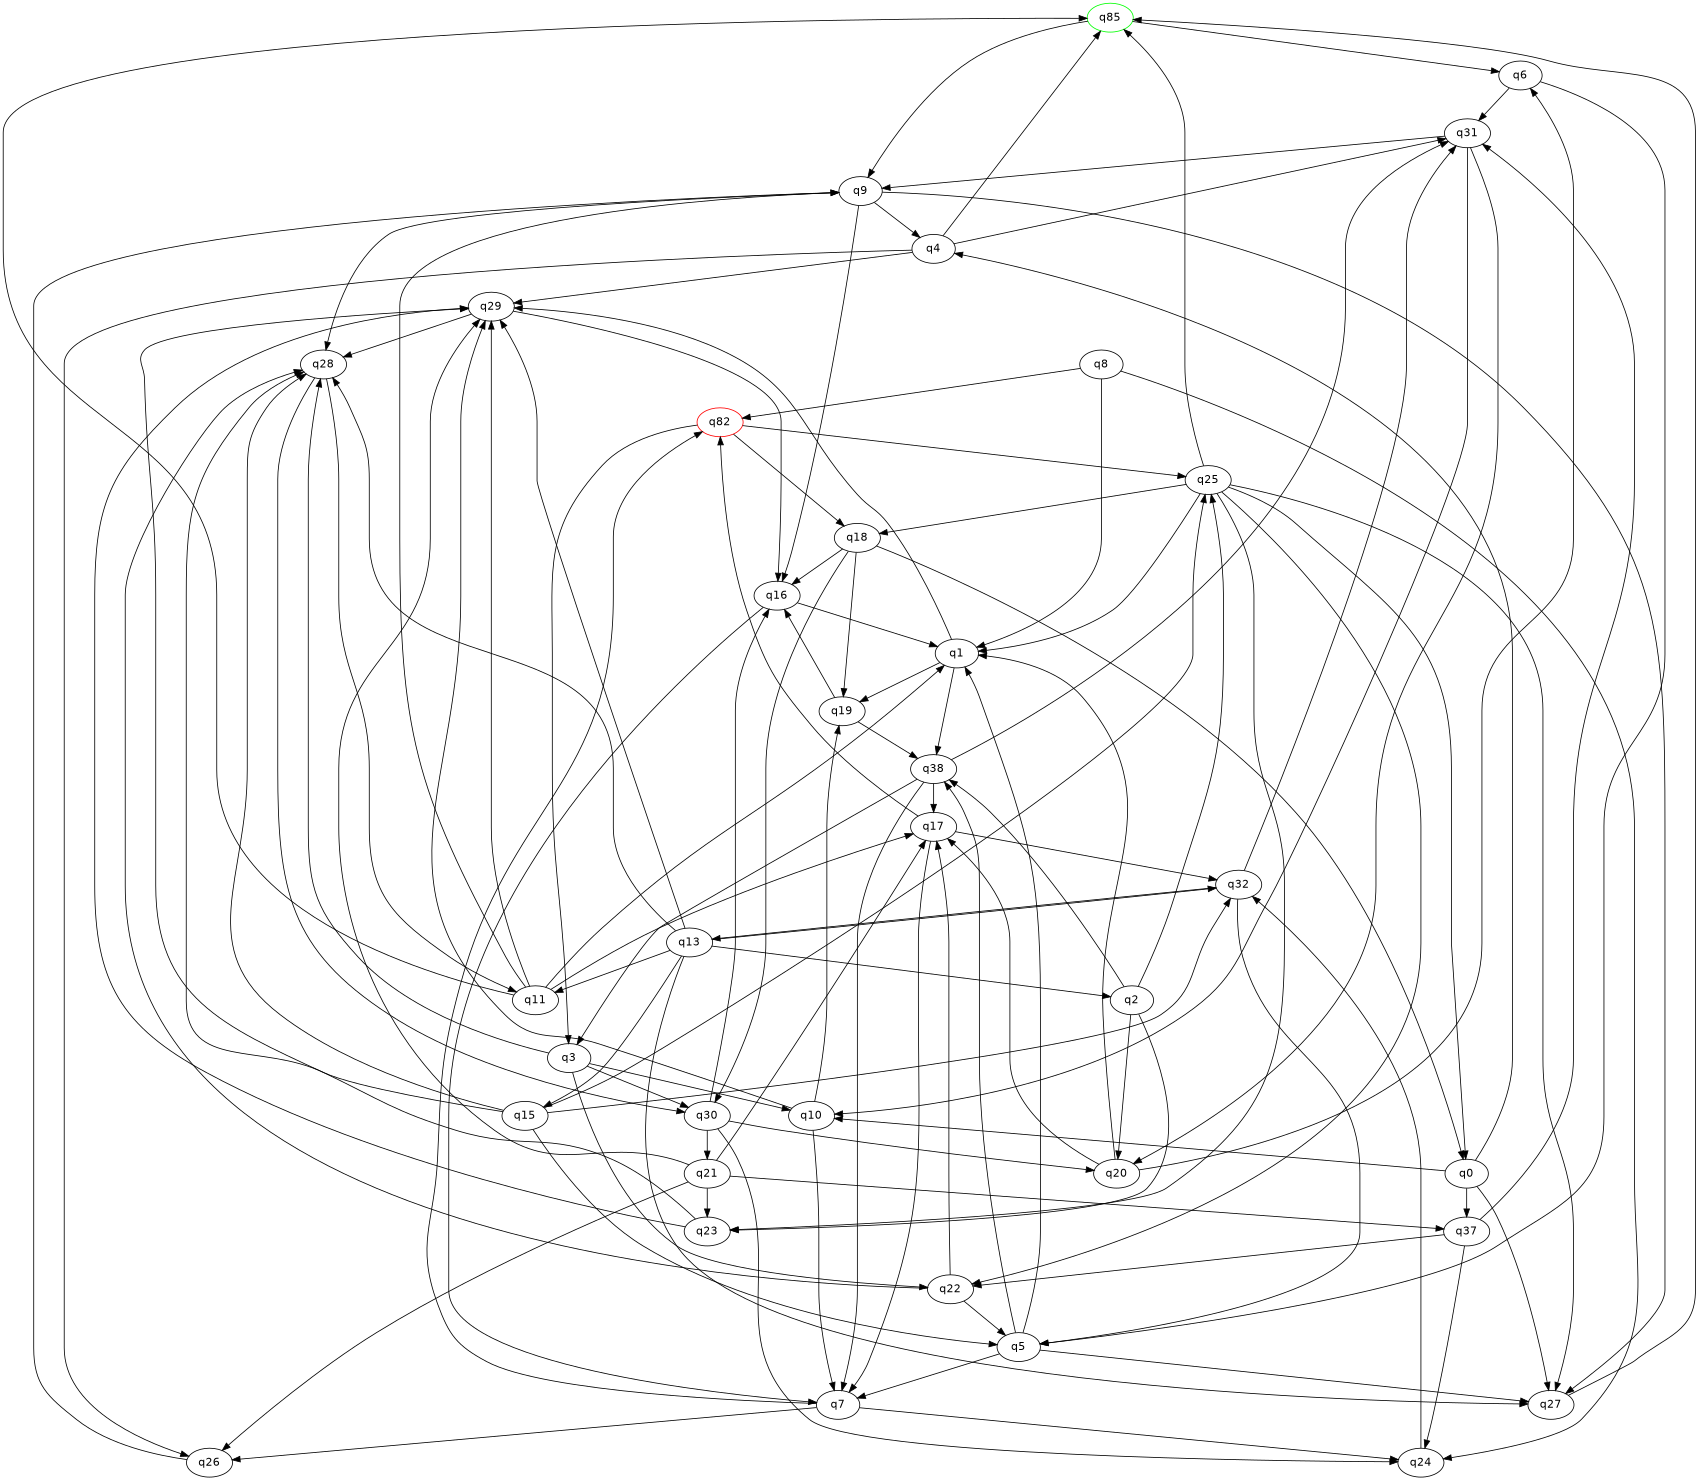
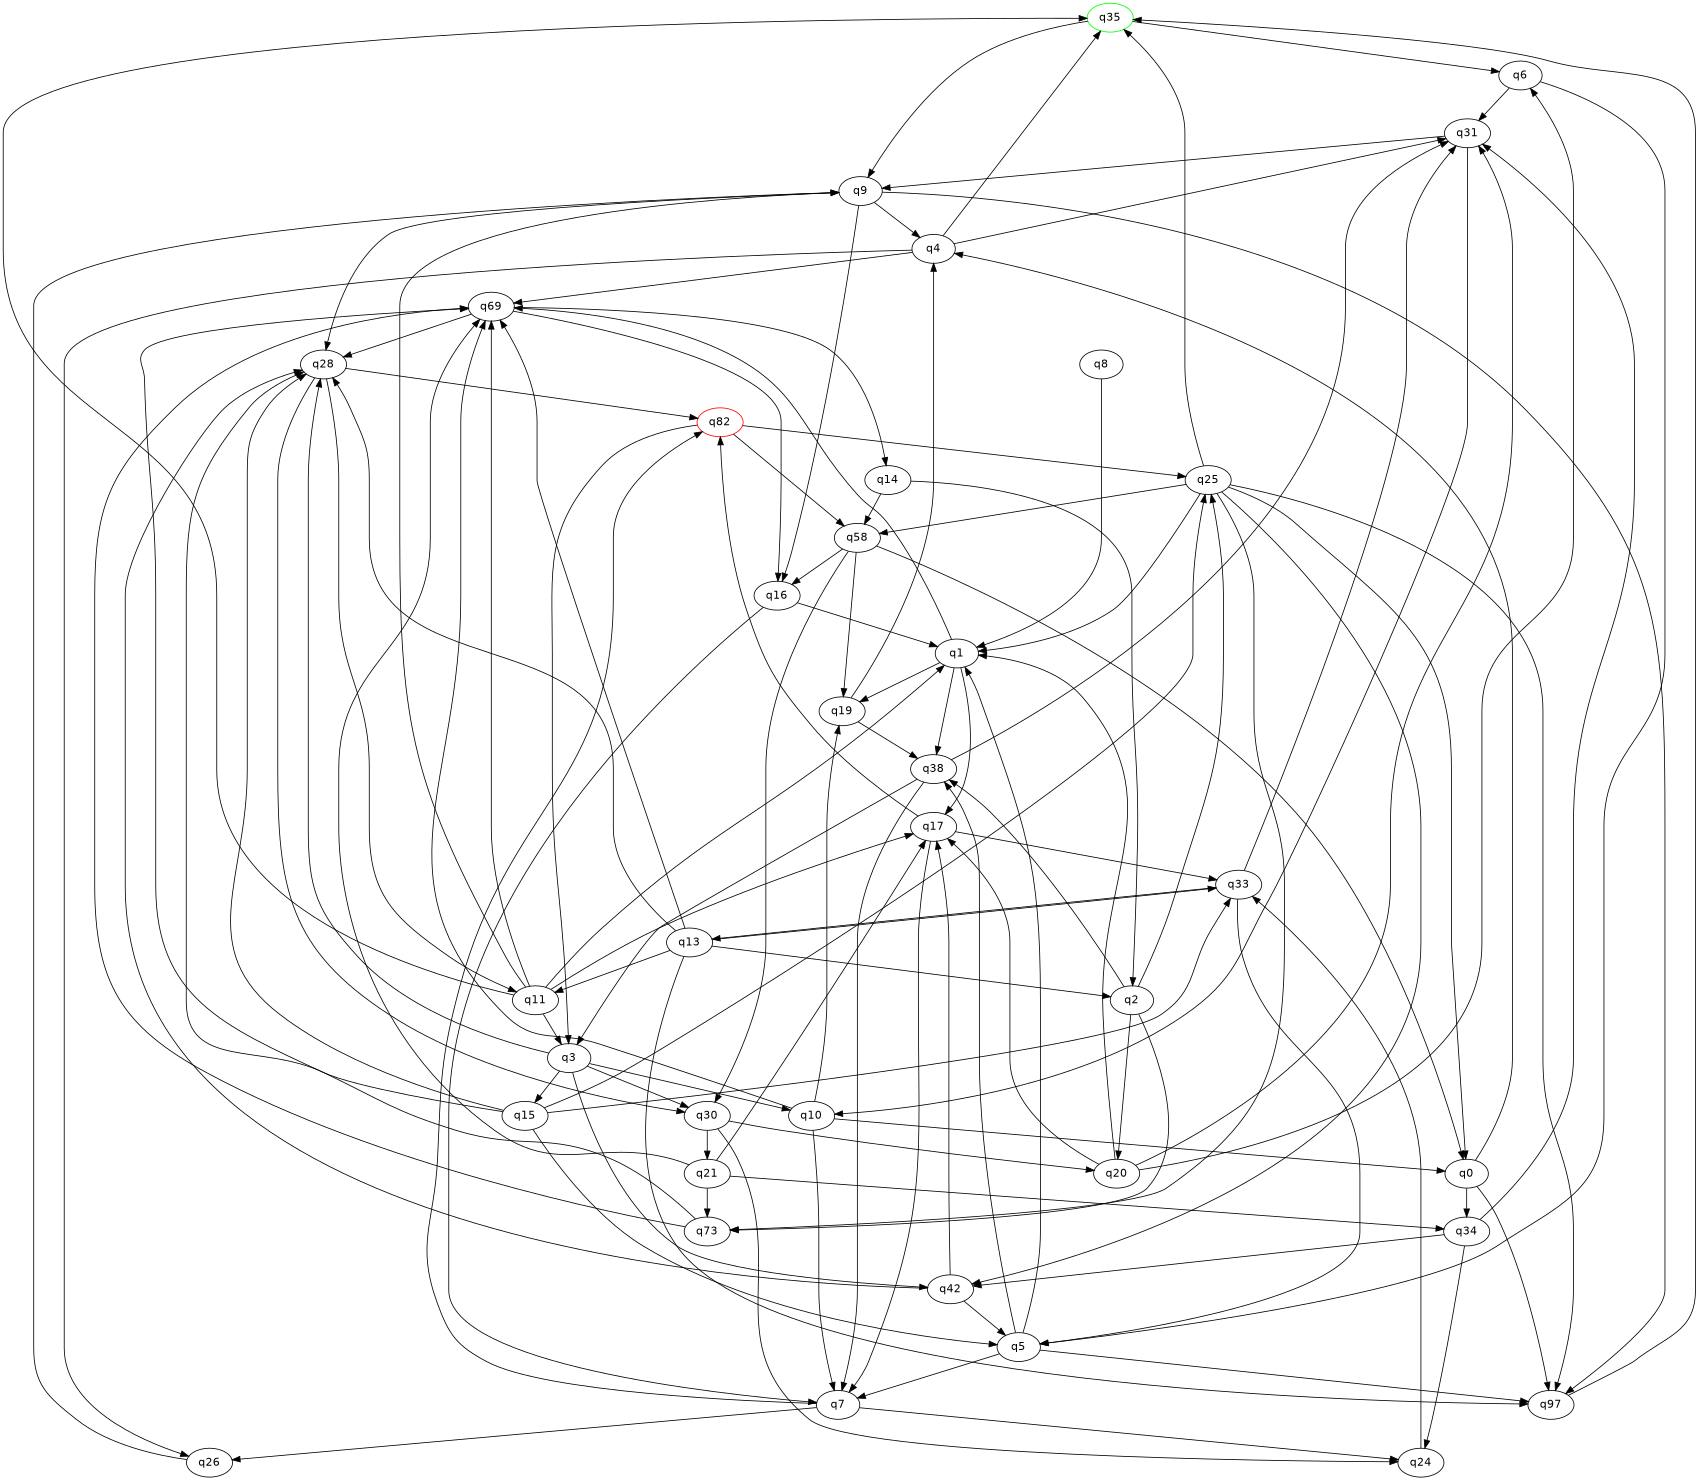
node "q85": label "q85" -> "q35"
node "q29": label "q29" -> "q69"
edge "q8" -> "q82": now "q28" -> "q82"
node "q14": added
node "q18": label "q18" -> "q58"
edge "q19" -> "q16": now "q19" -> "q4"
edge "q31" -> "q20": reversed
edge "q38" -> "q17": now "q1" -> "q17"
edge "q8" -> "q24": removed
edge "q30" -> "q16": removed
node "q32": label "q32" -> "q33"
edge "q11" -> "q3": added
edge "q13" -> "q15": now "q3" -> "q15"
edge "q0" -> "q10": reversed
node "q23": label "q23" -> "q73"
node "q37": label "q37" -> "q34"
edge "q21" -> "q26": removed
node "q22": label "q22" -> "q42"
node "q27": label "q27" -> "q97"
